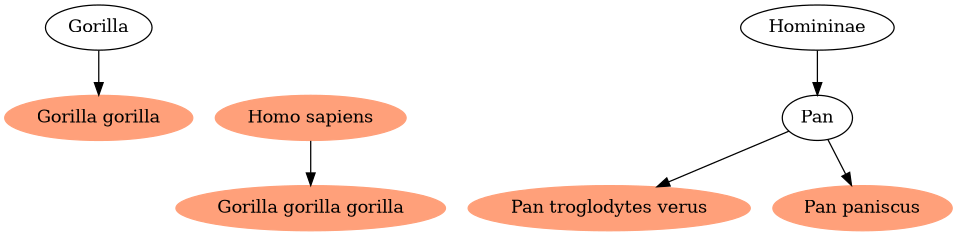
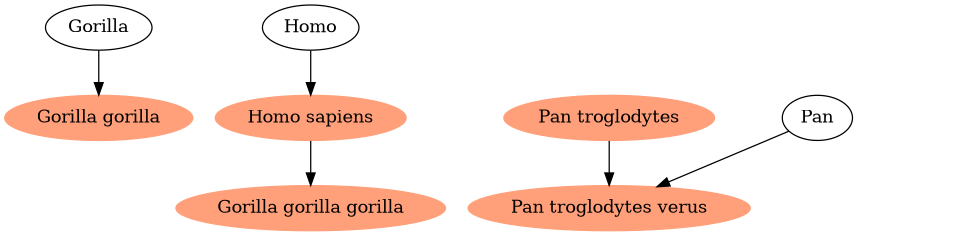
node "Homo": added
node "Homininae": removed
node "Pan troglodytes": added
node "Pan paniscus": removed
